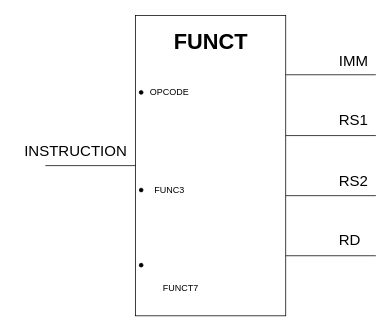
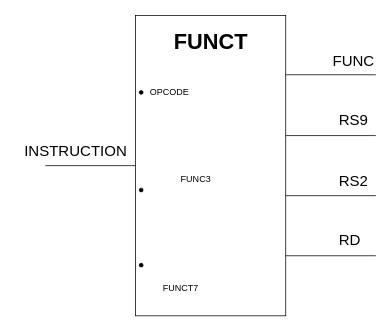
node "IMM": label "IMM" -> "FUNC"
node "RS1": label "RS1" -> "RS9"
node "FUNC3": moved (169, 190) -> (195, 179)
